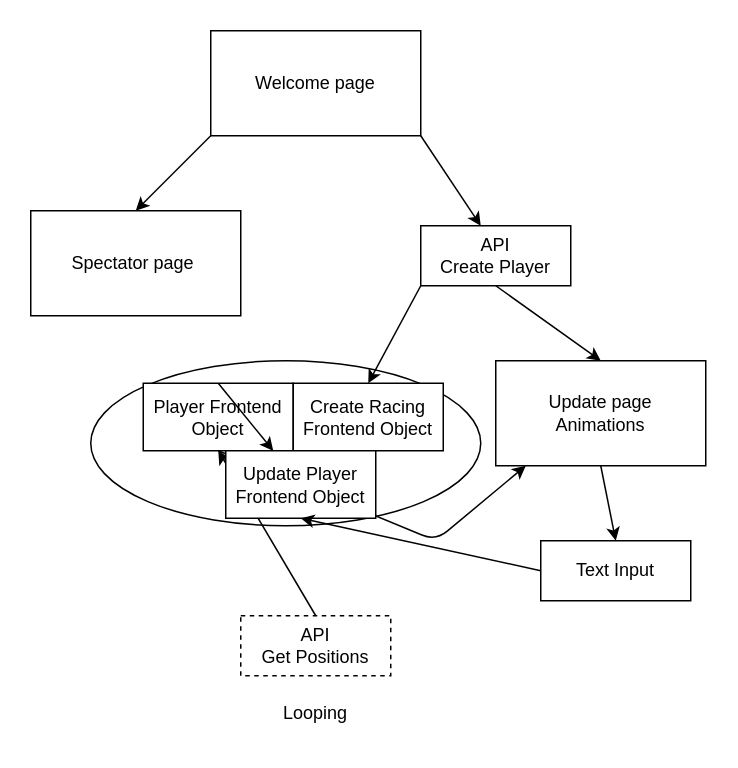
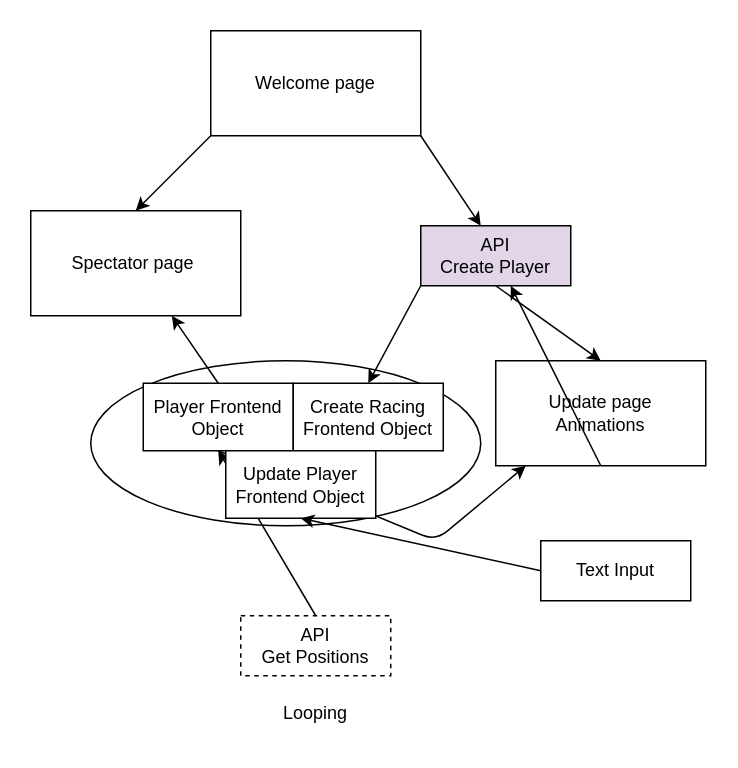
node "API Create Player": fillcolor #ffffff -> #e1d5e7
edge "Player Frontend Object" -> "Update Player Frontend Object": now "Player Frontend Object" -> "Spectator page"
edge "Update page Animations" -> "Text Input": now "Update page Animations" -> "API Create Player"
